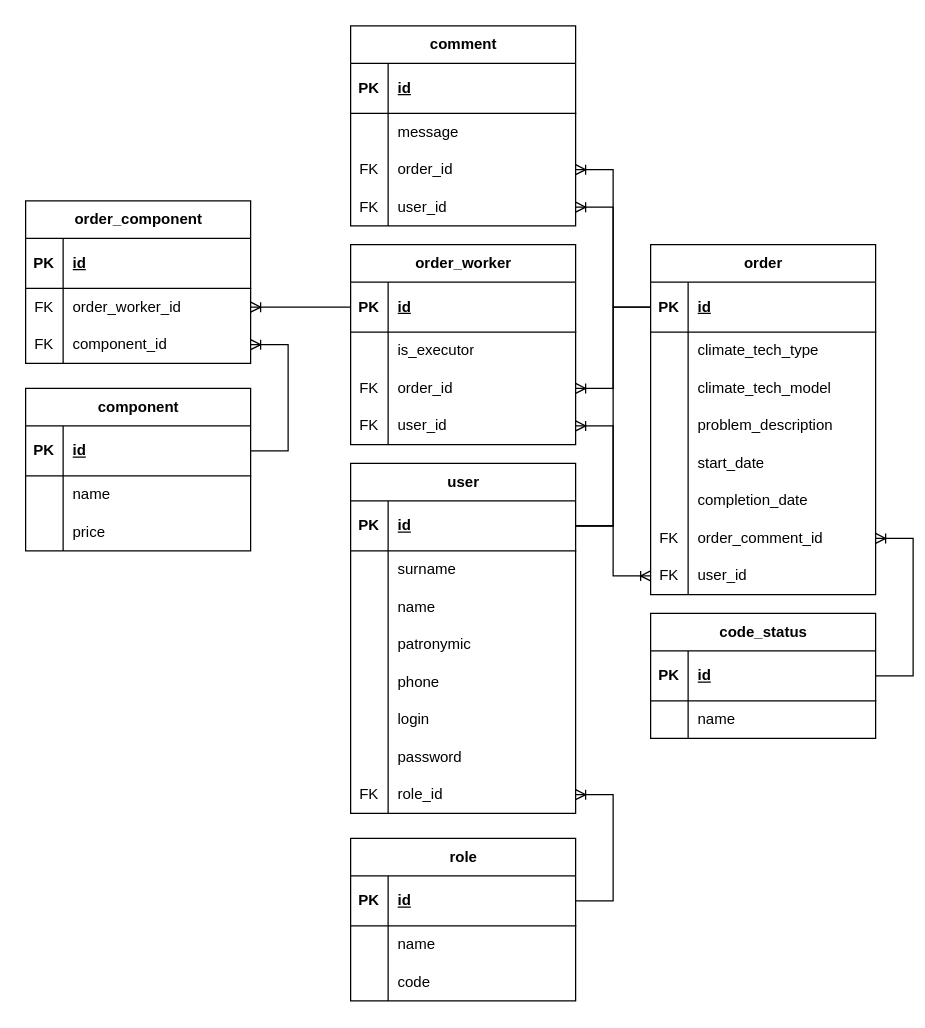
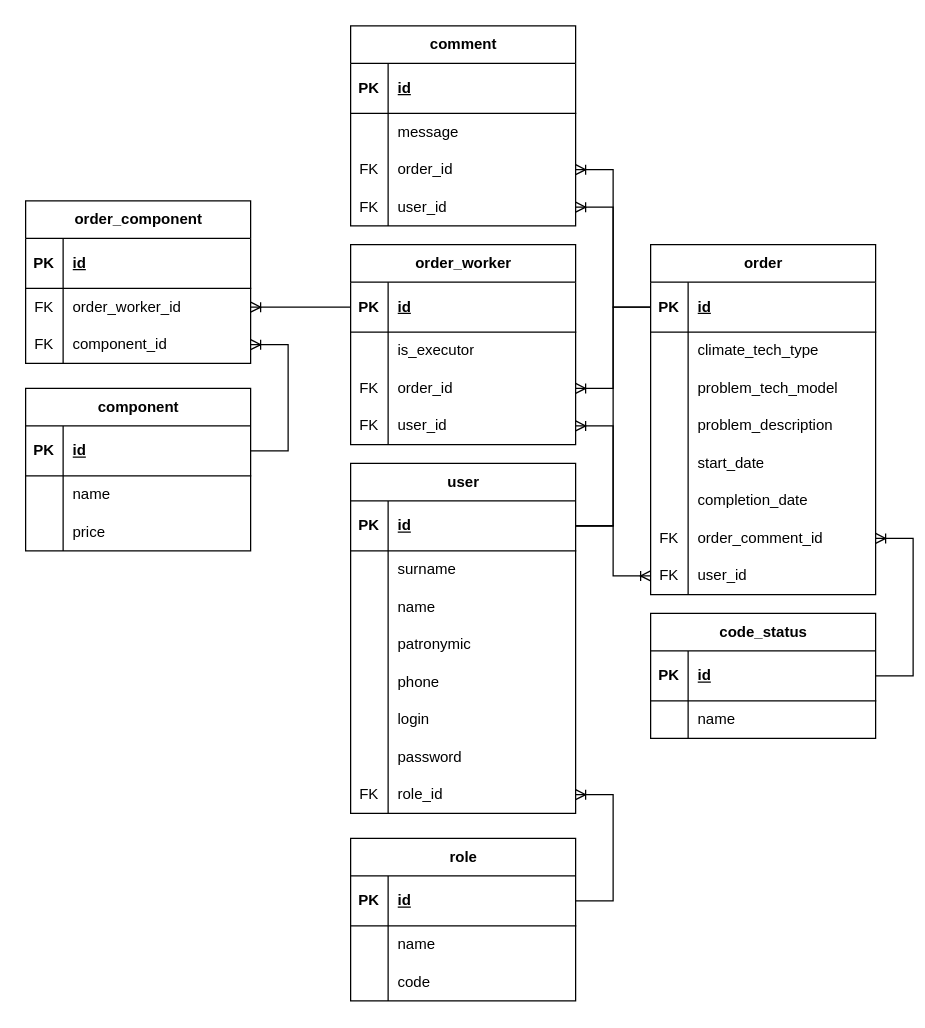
node "climate_tech_model": label "climate_tech_model" -> "problem_tech_model"
